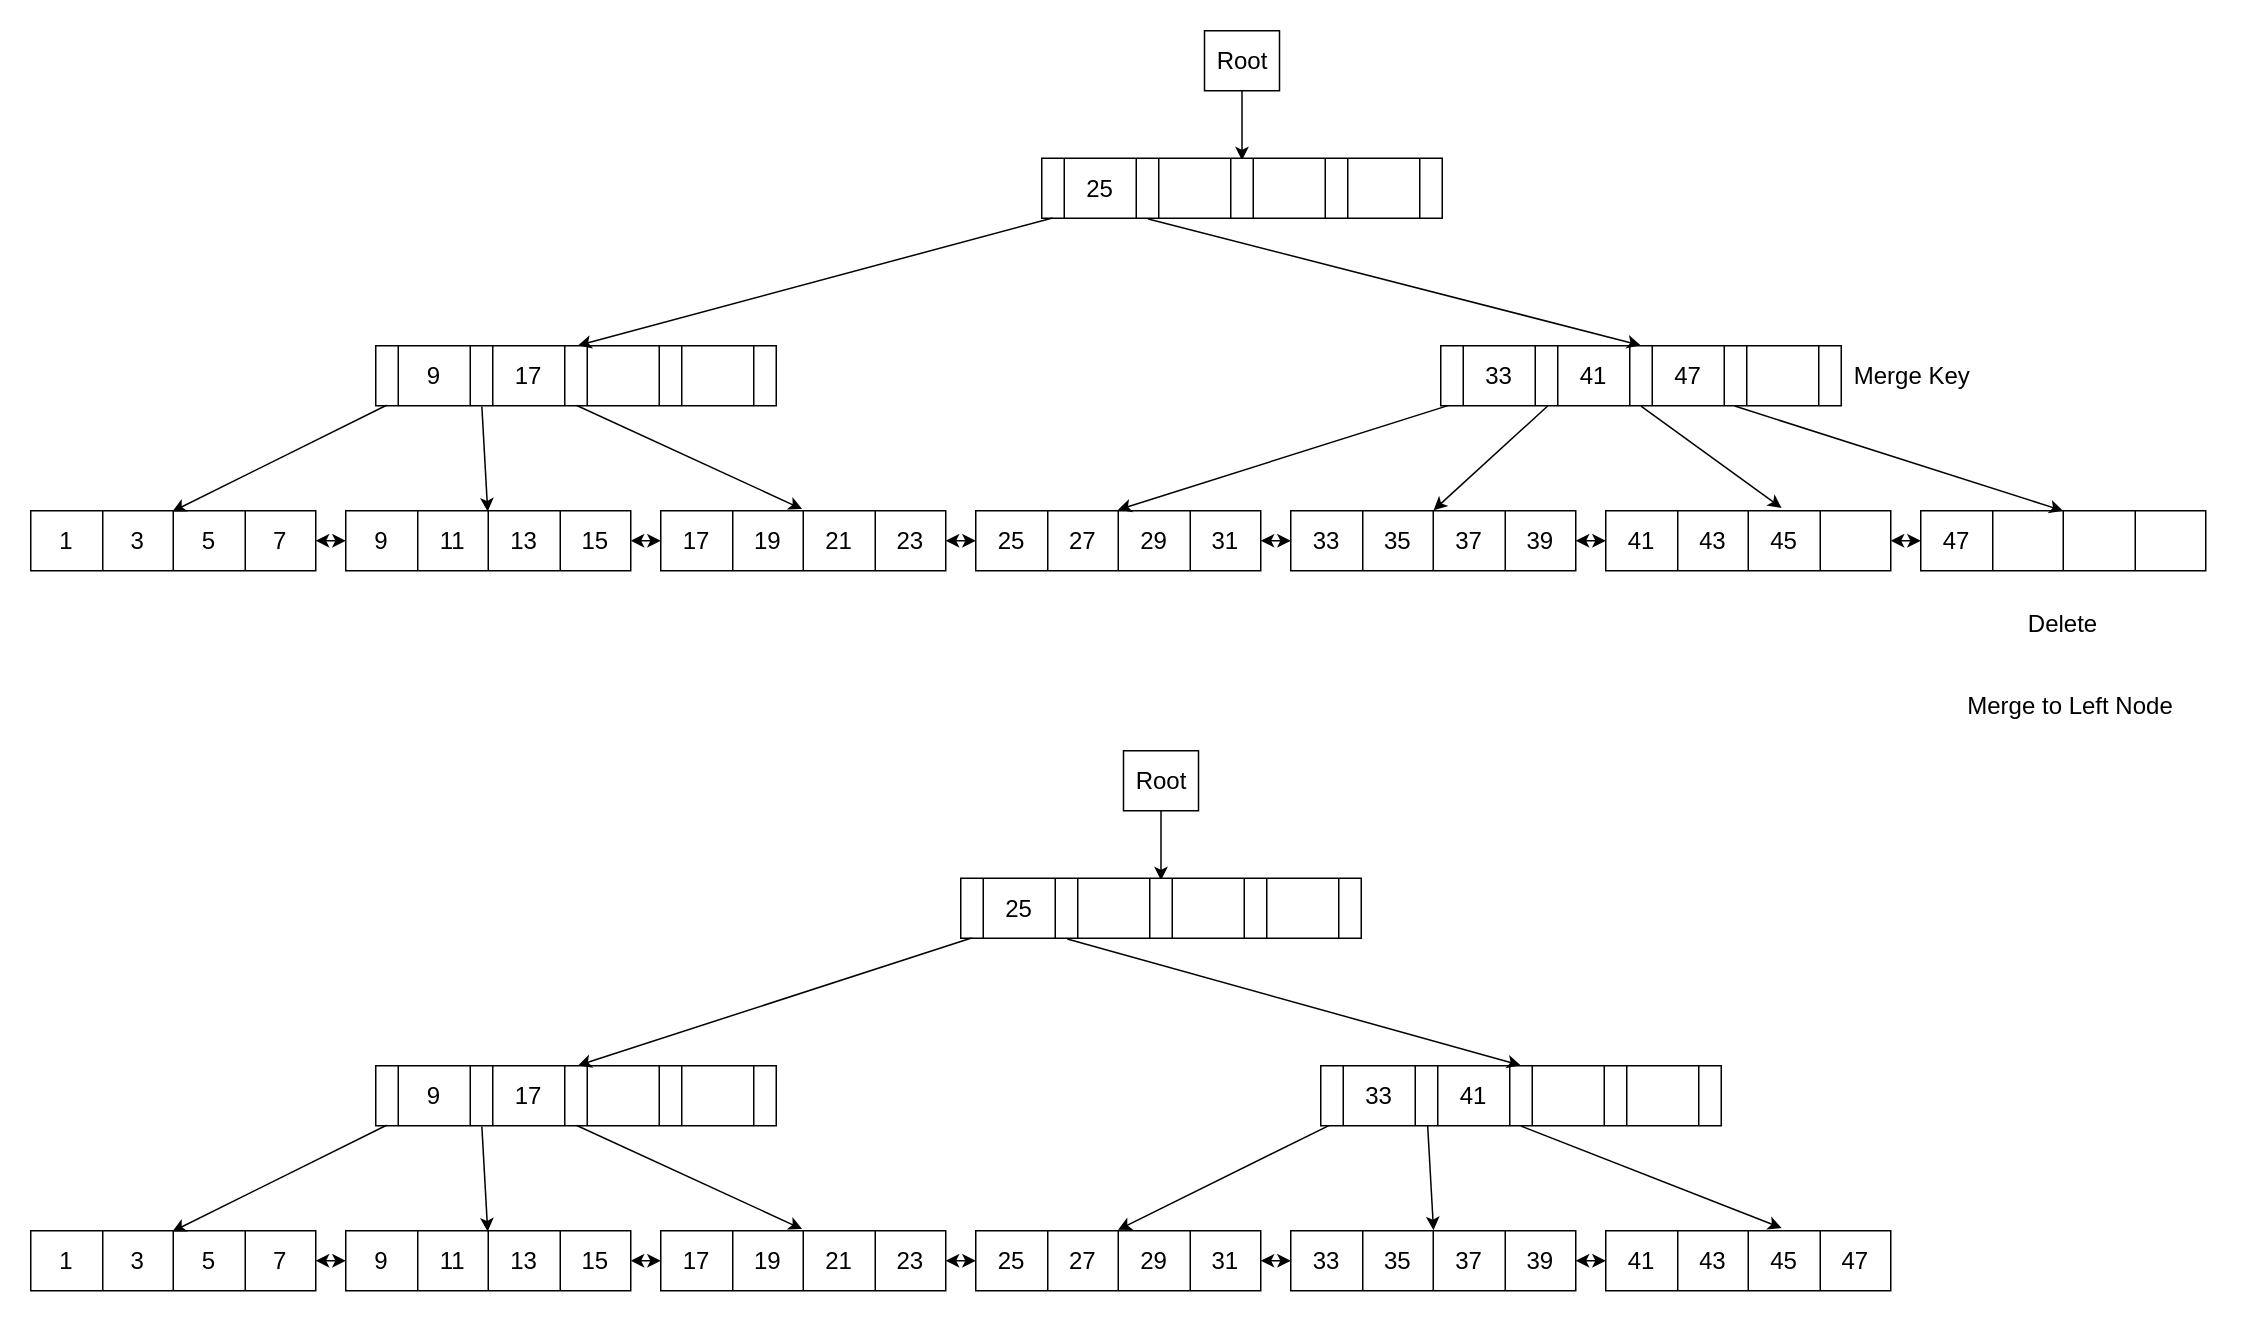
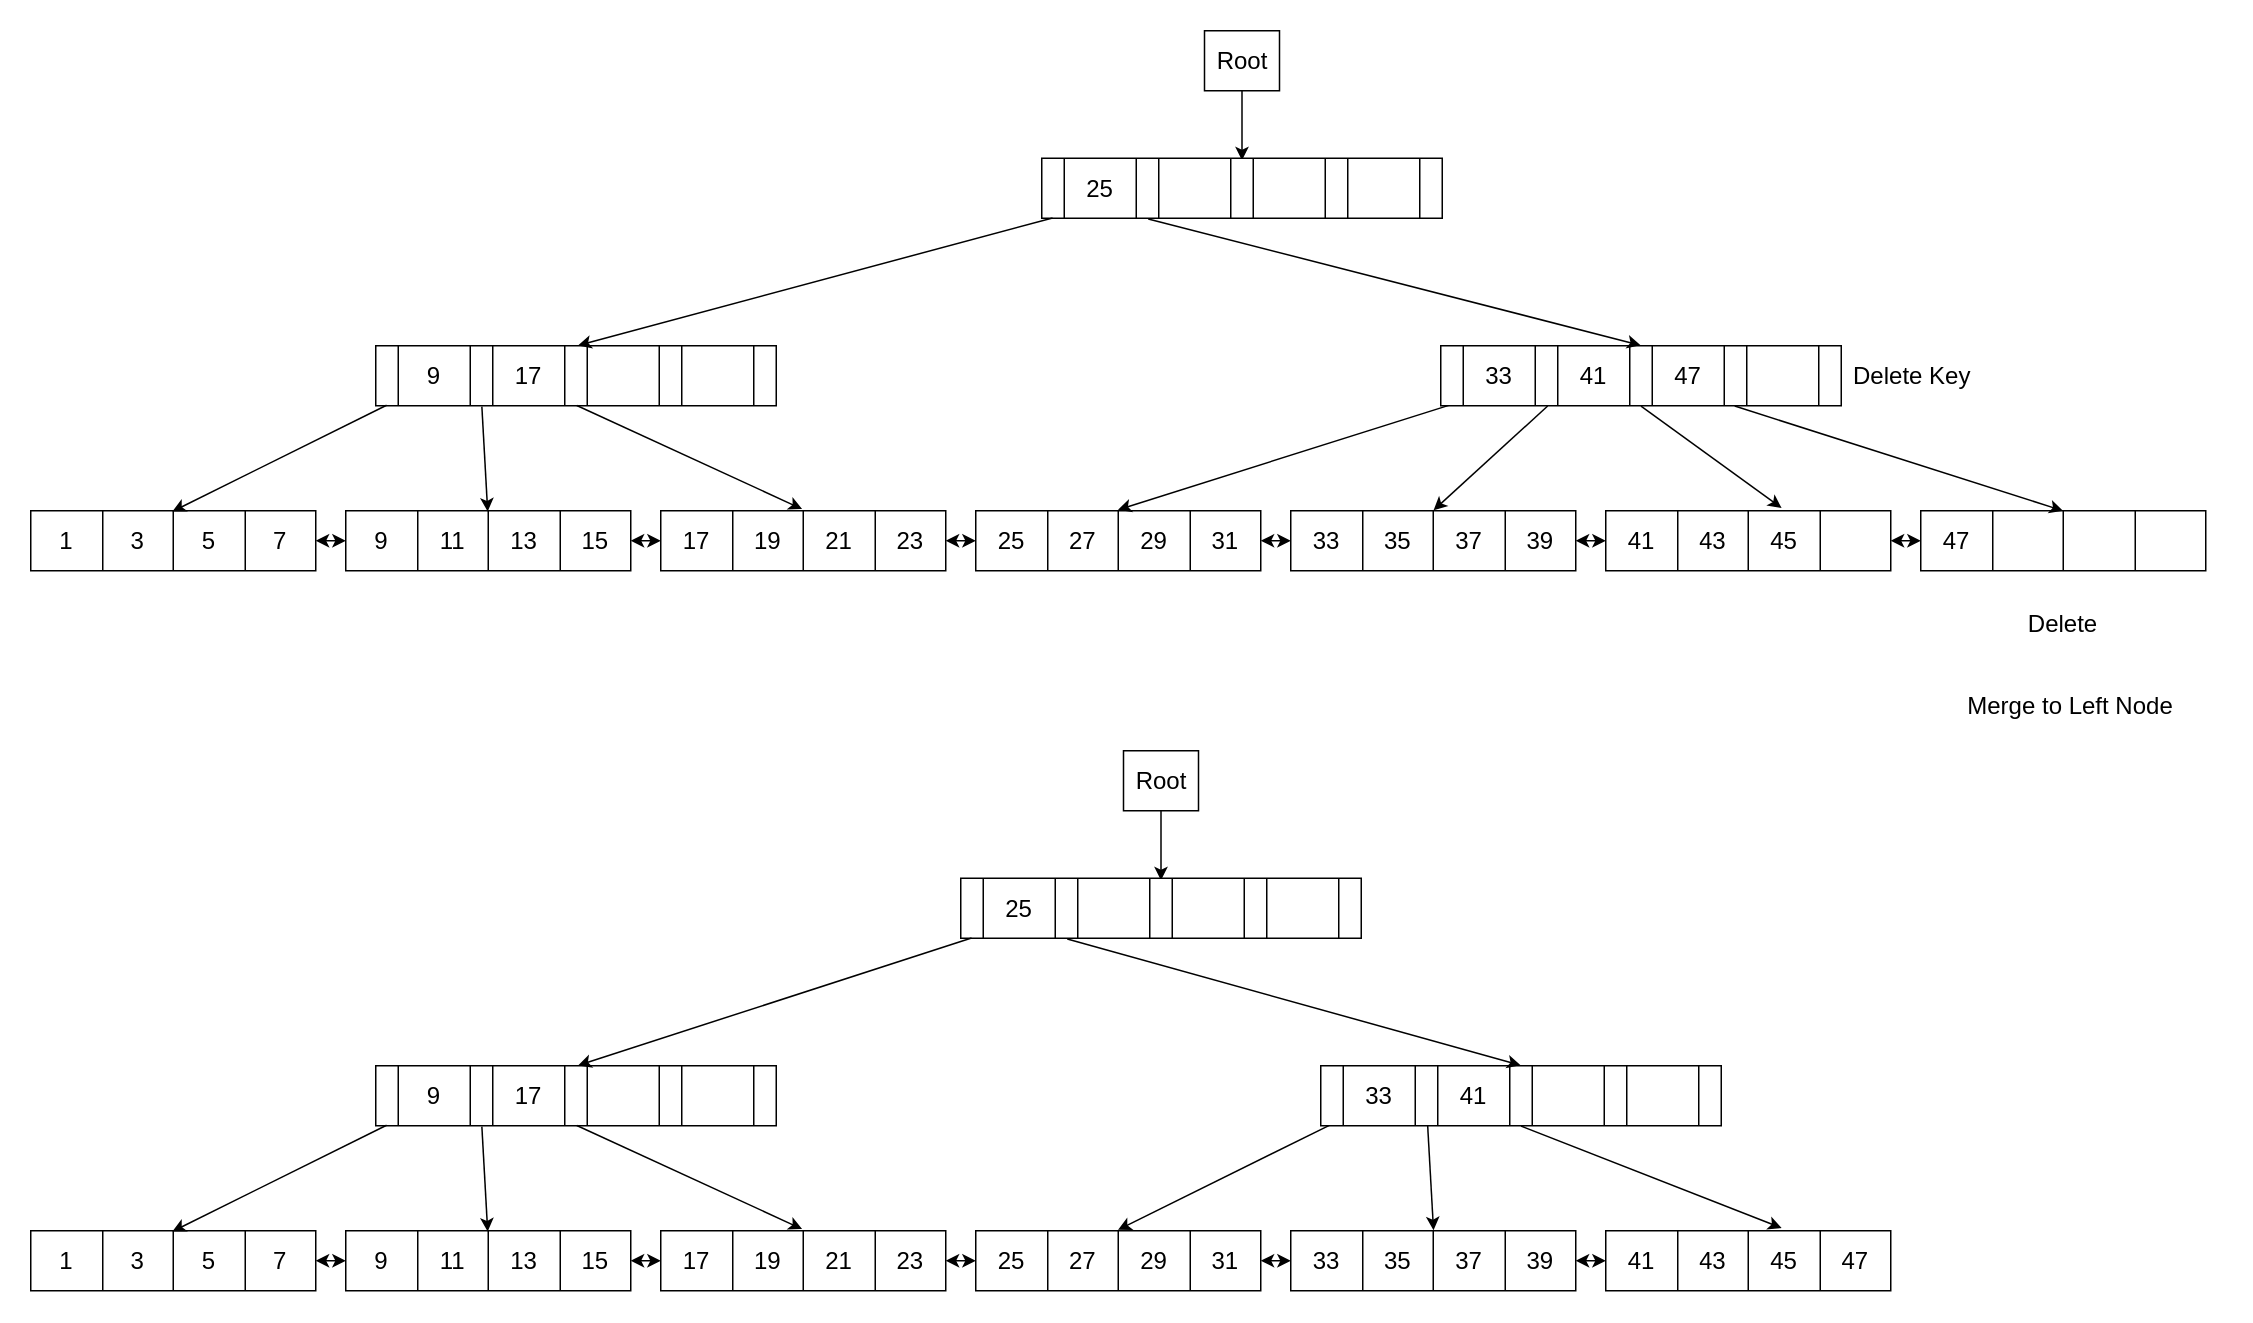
node "Merge Key": label "Merge Key" -> "Delete Key"
